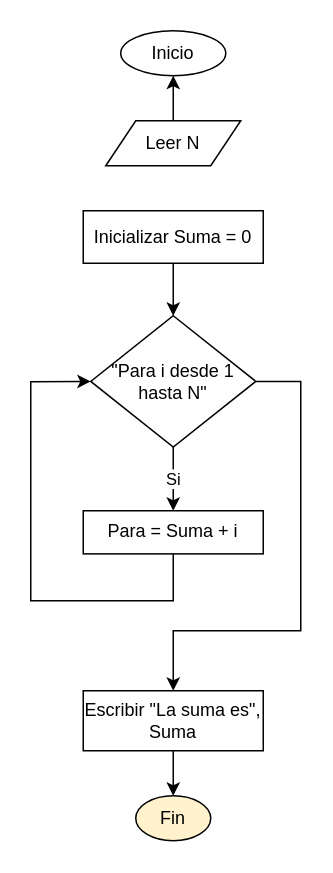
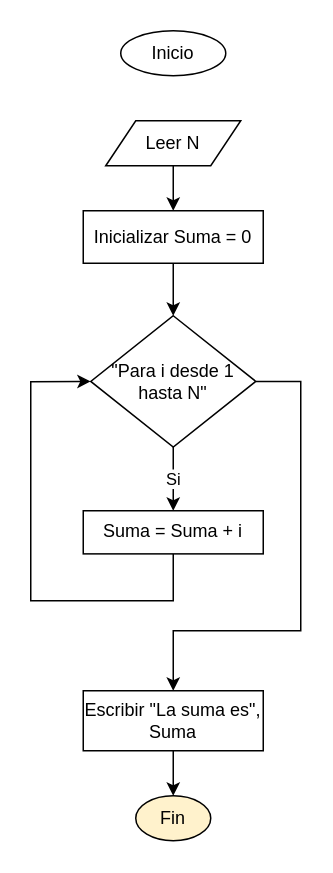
edge "Leer N" -> "Inicio": now "Leer N" -> "Inicializar Suma = 0"
node "Para = Suma + i": label "Para = Suma + i" -> "Suma = Suma + i"
